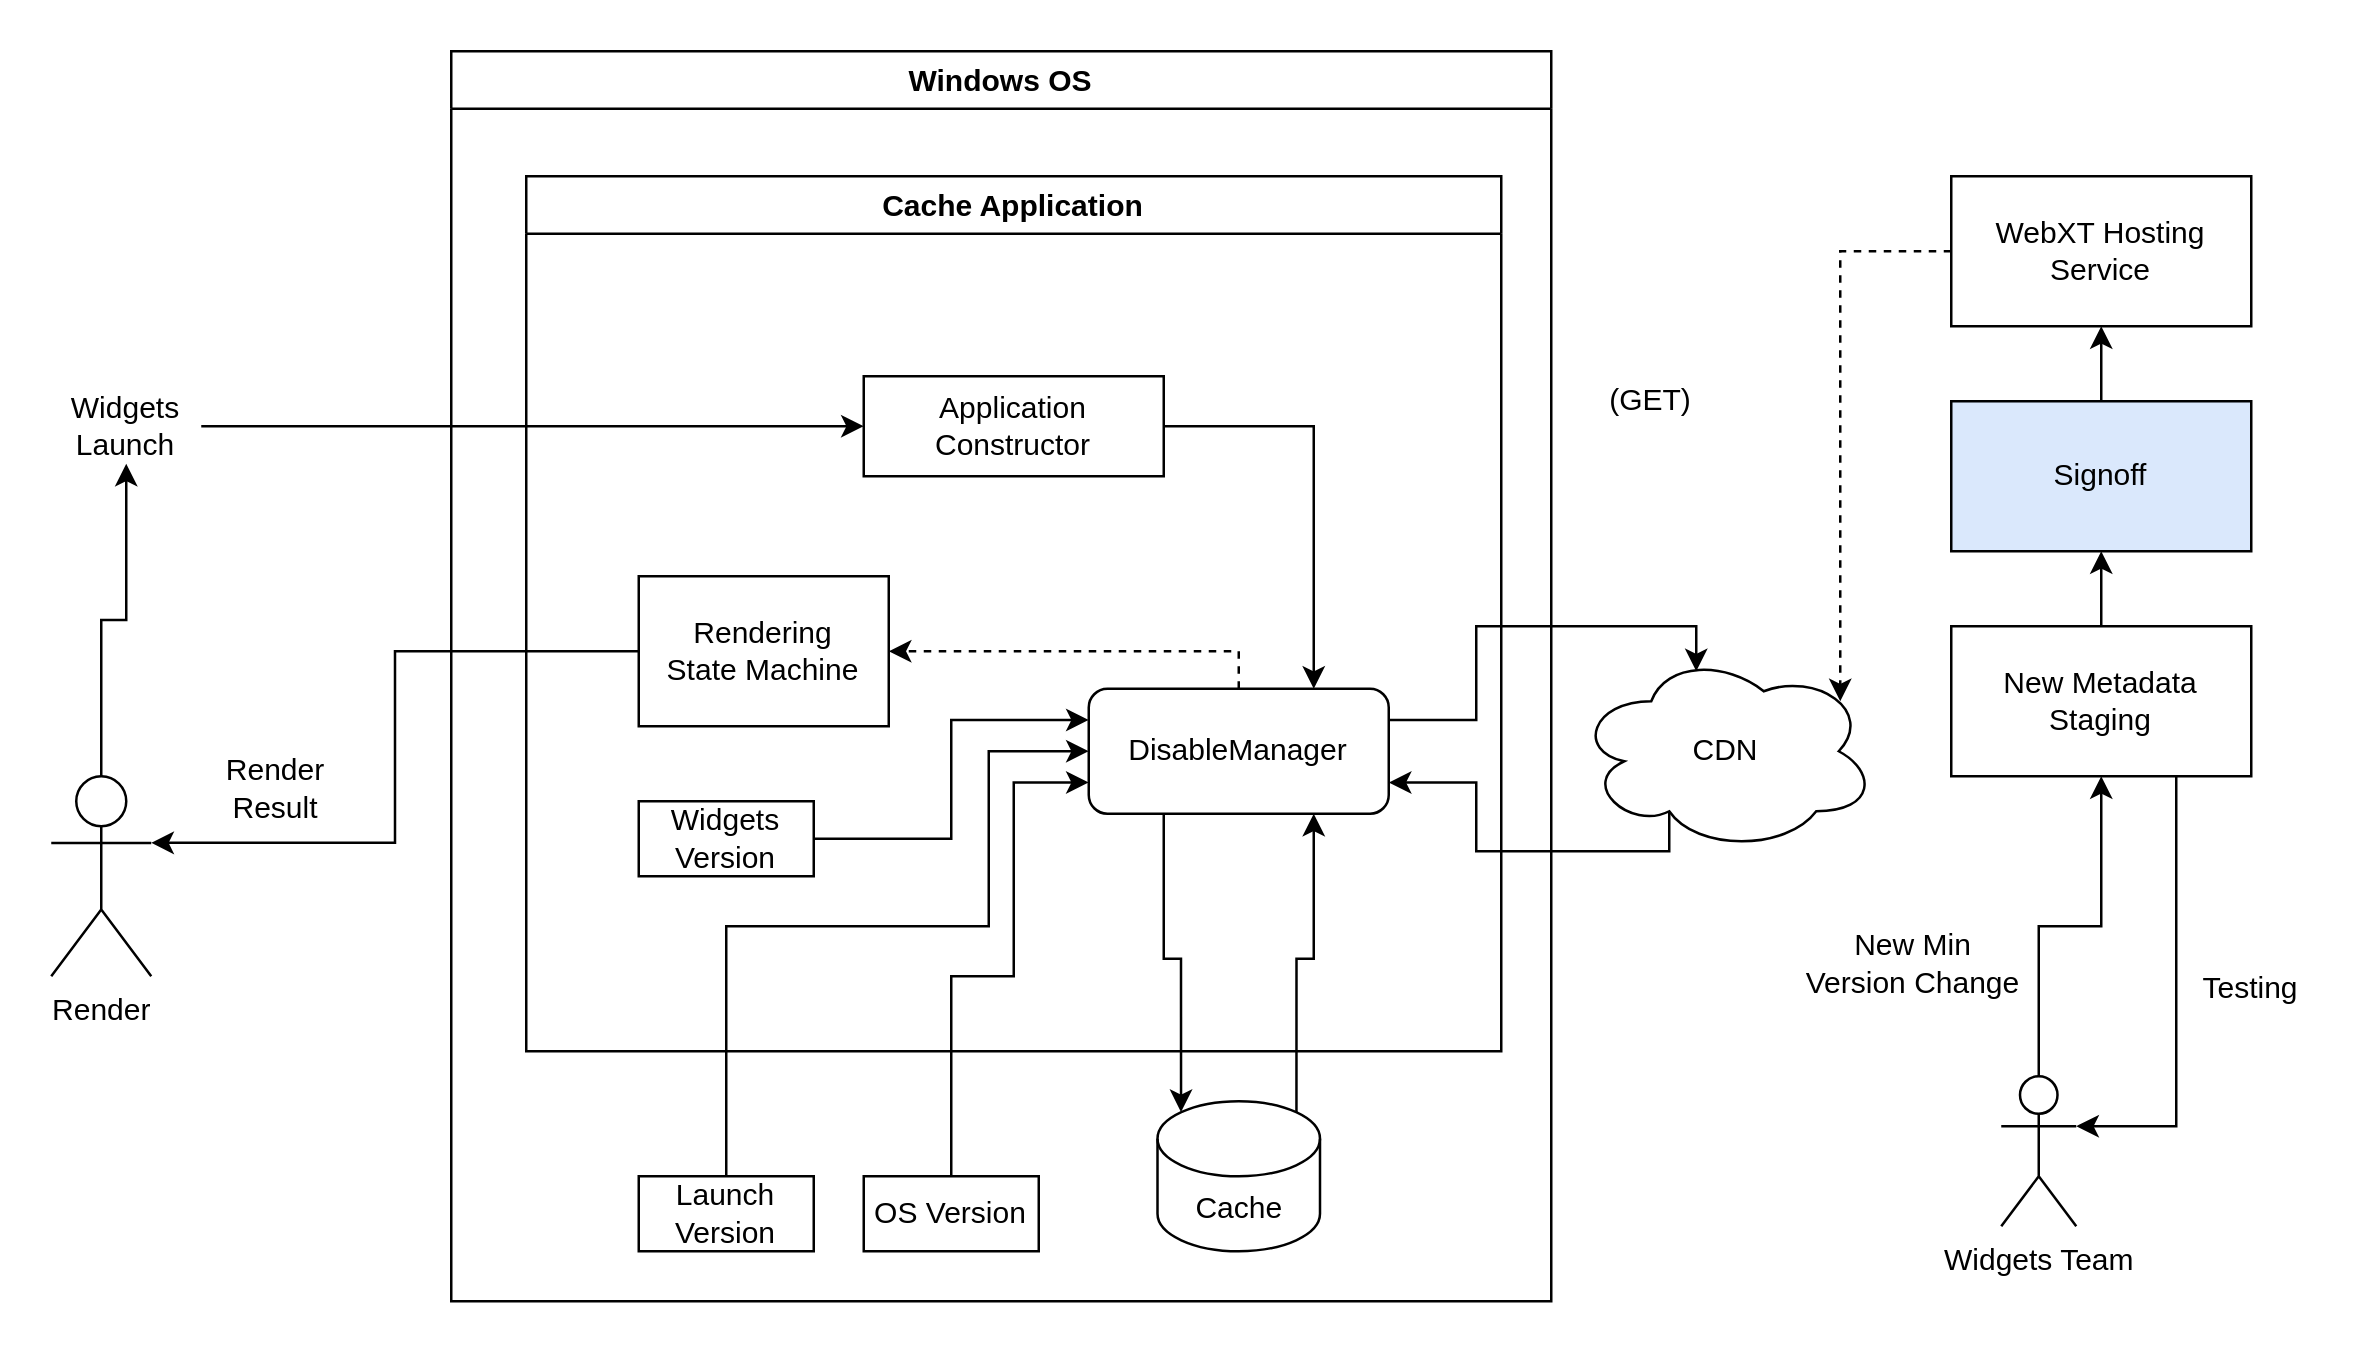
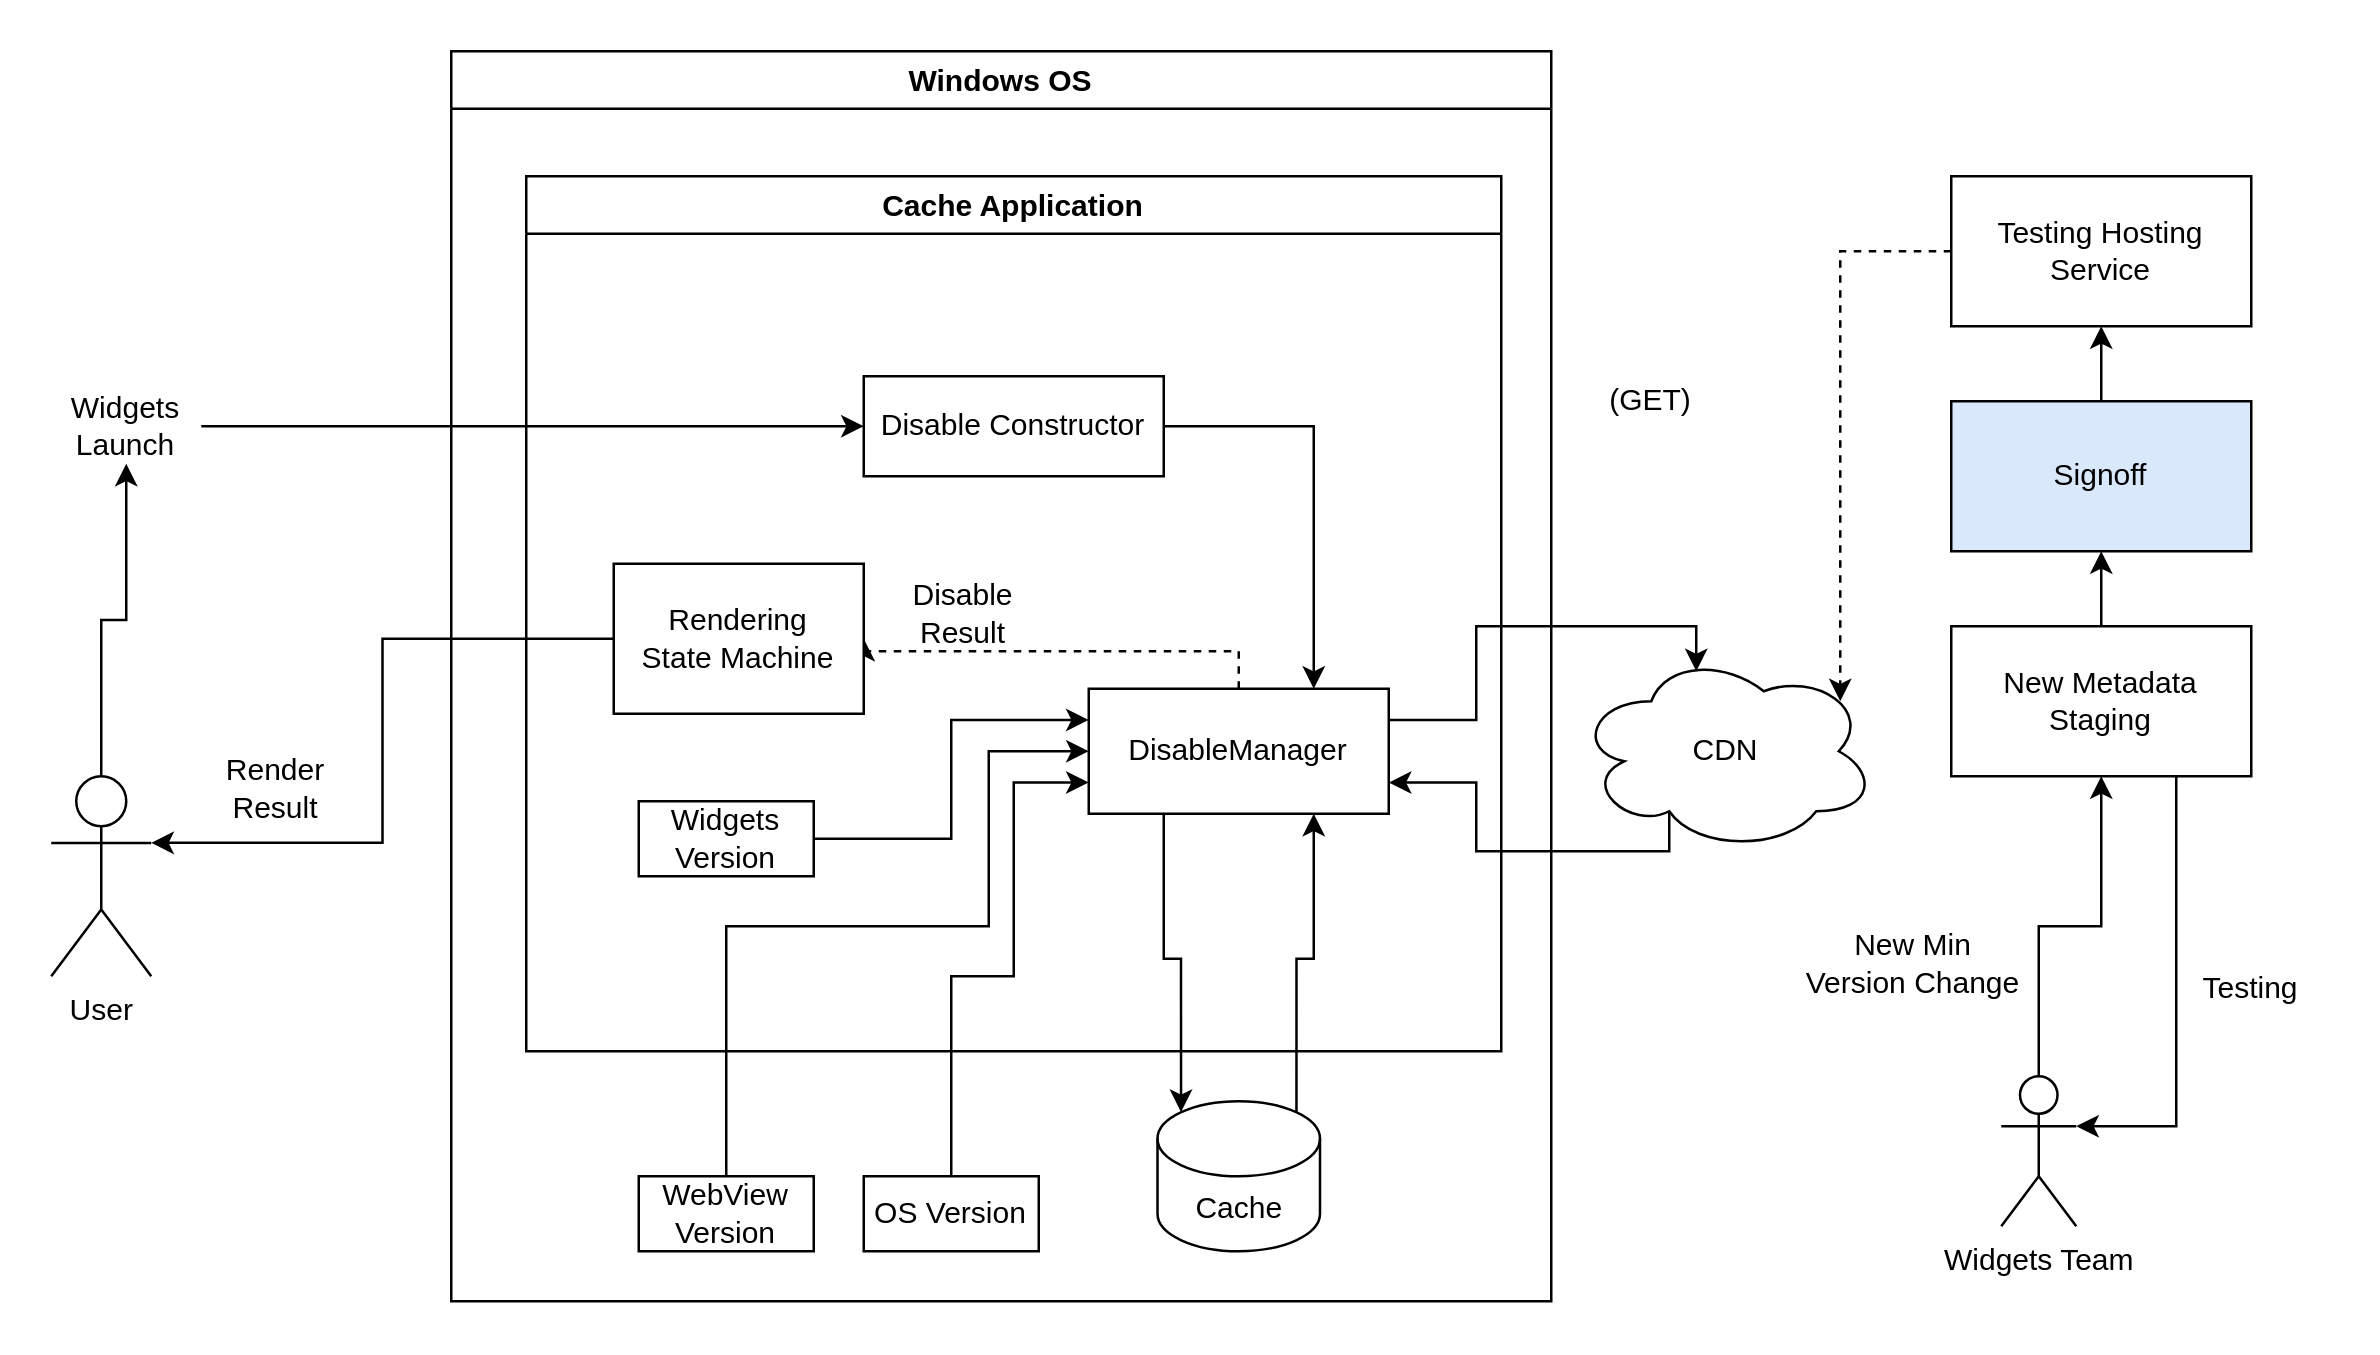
node "WebXT Hosting Service": label "WebXT Hosting Service" -> "Testing Hosting Service"
node "Application Constructor": label "Application Constructor" -> "Disable Constructor"
node "Disable Result": added
node "Rendering State Machine": moved (764, 651) -> (739, 639)
node "DisableManager": shape rounded rectangle -> rectangle
node "Render": label "Render" -> "User"
node "Launch Version": label "Launch Version" -> "WebView Version"
